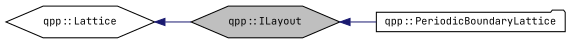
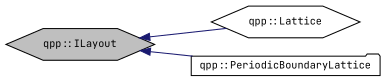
edge "qpp::ILayout" -> "qpp::Lattice": reversed
